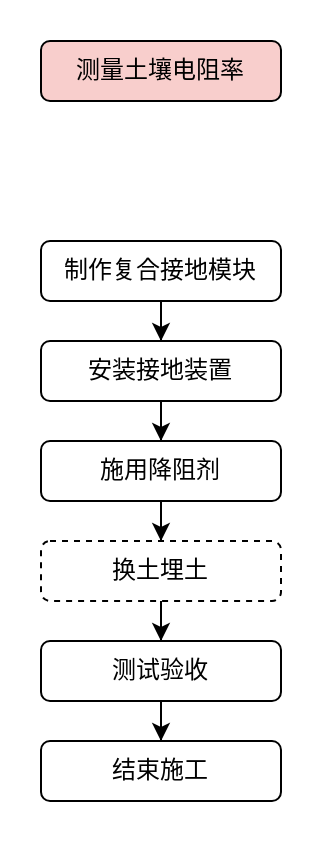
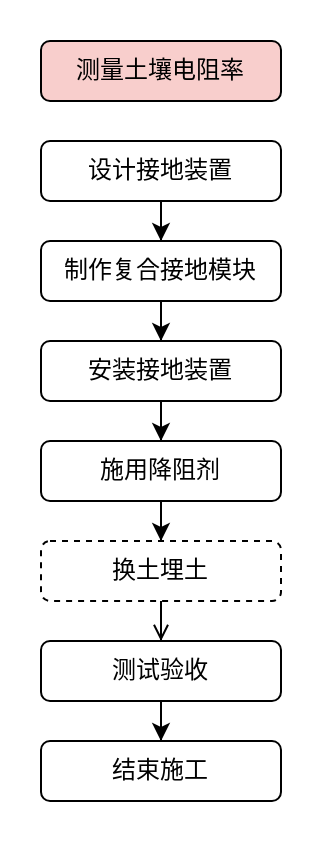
node "设计接地装置": added
edge "设计接地装置" -> "制作复合接地模块": added
edge "换土埋土" -> "测试验收": arrowhead classic -> open
